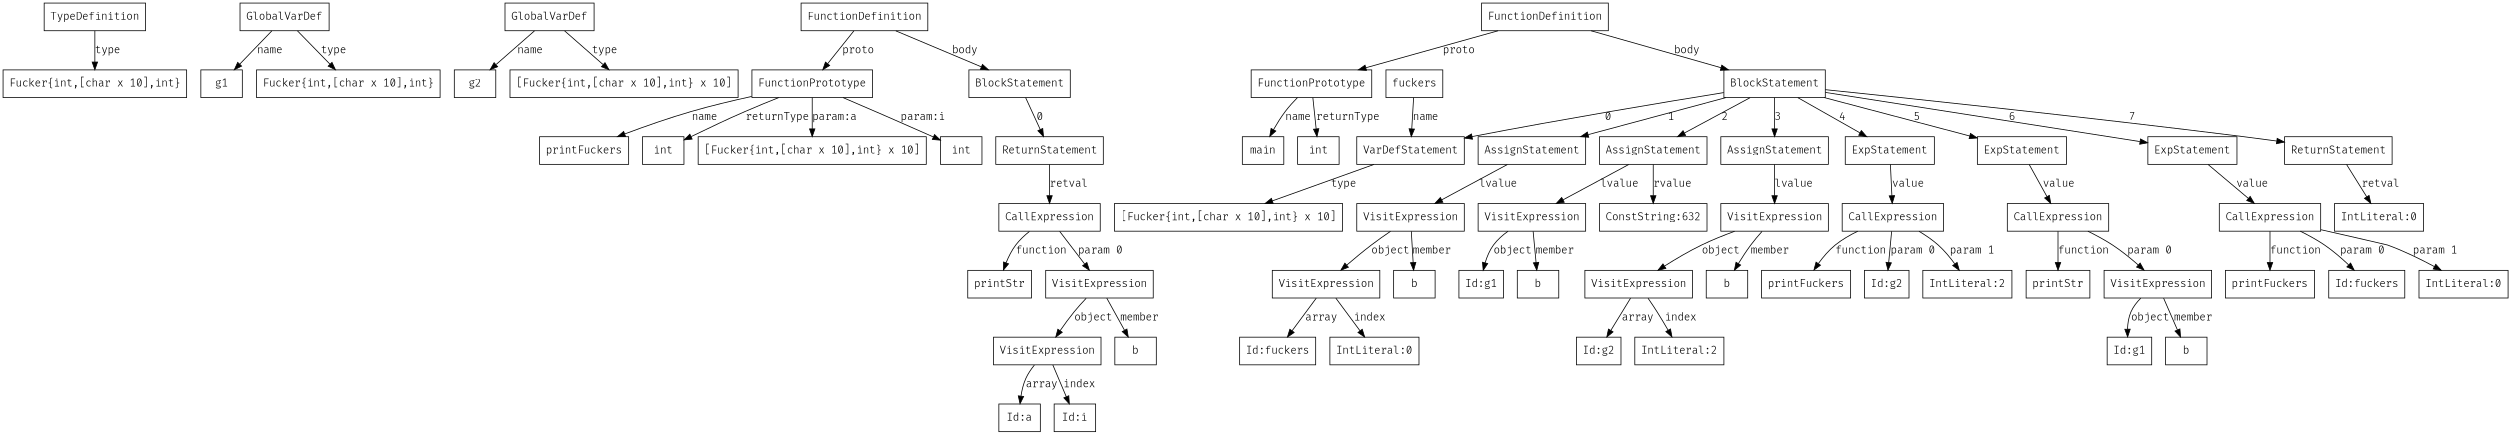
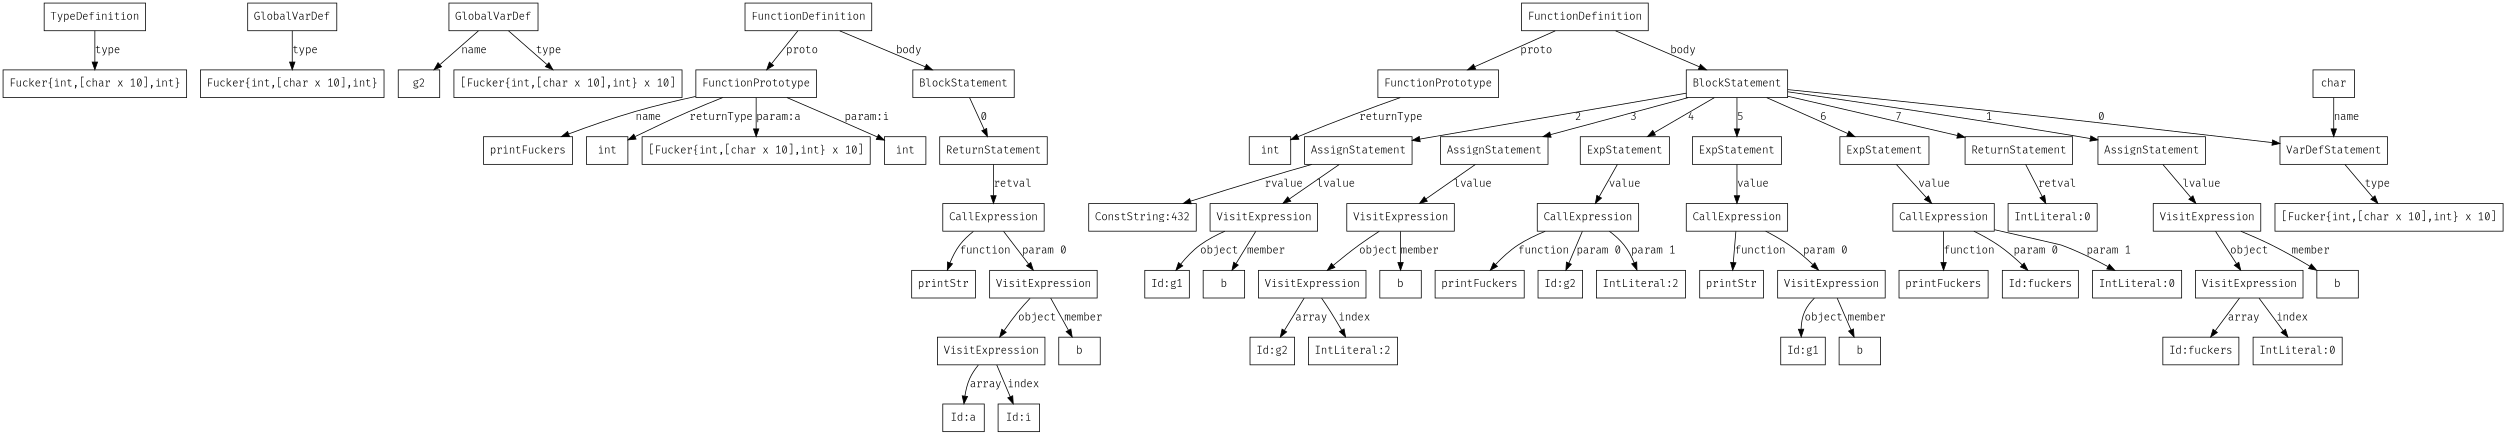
node "g1": removed
node "fuckers": label "fuckers" -> "char"
node "main": removed
node "ConstString:632": label "ConstString:632" -> "ConstString:432"
